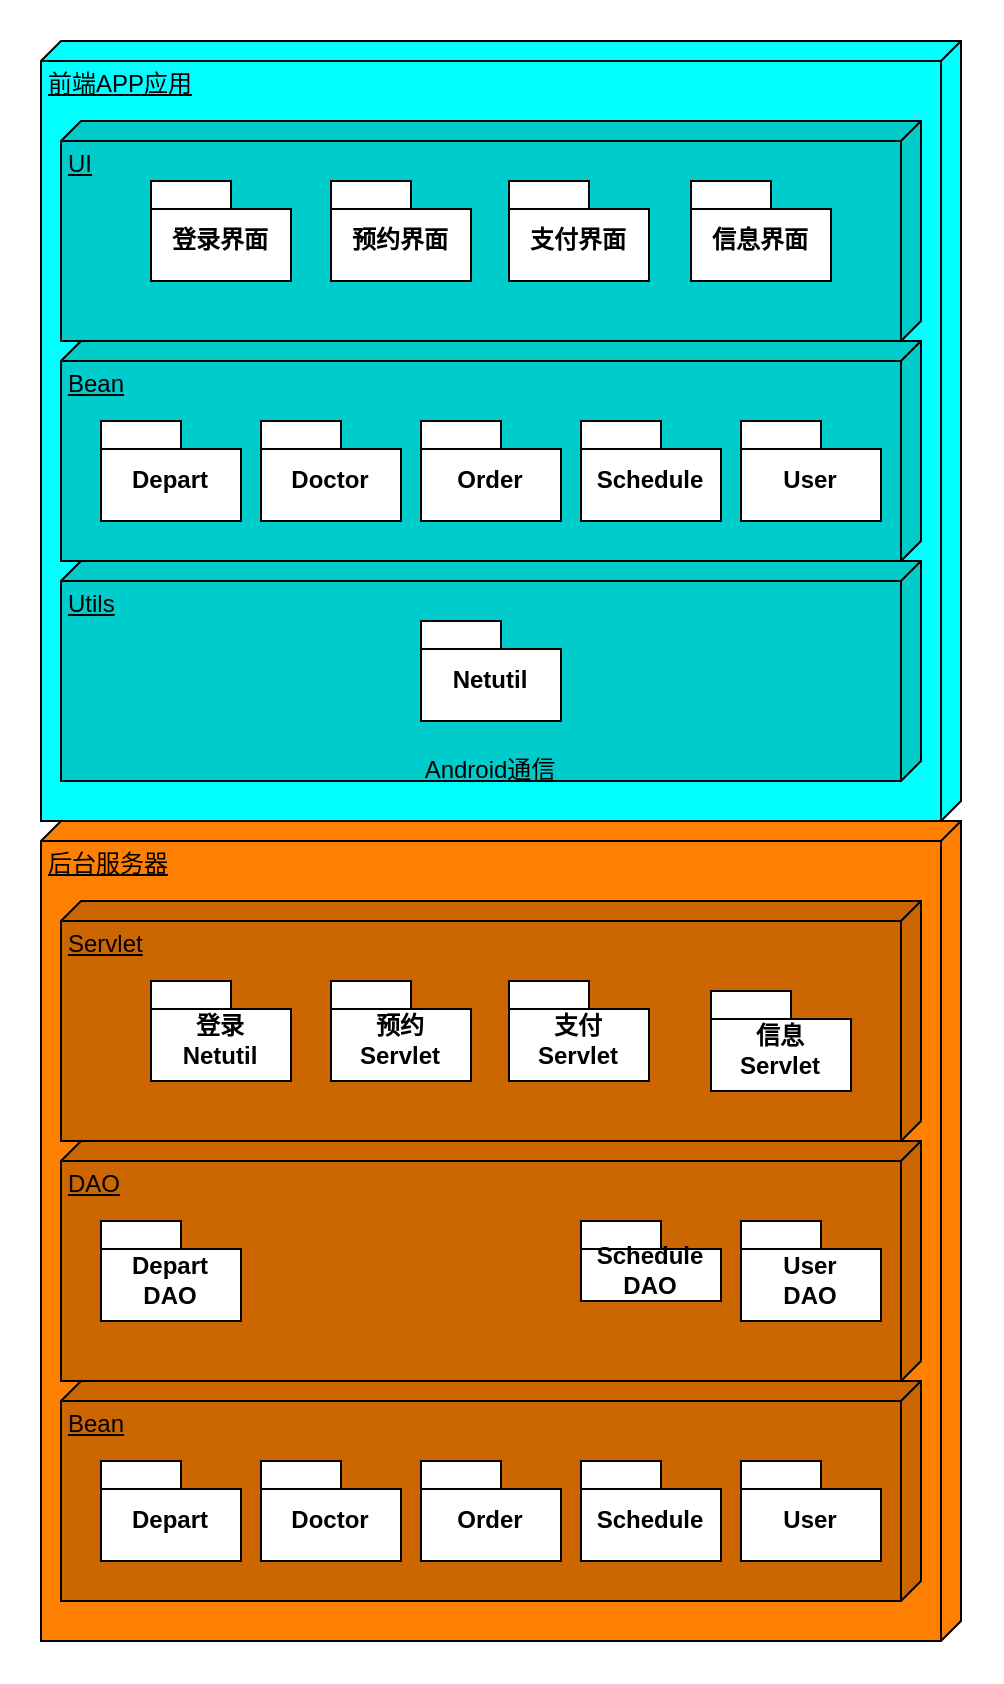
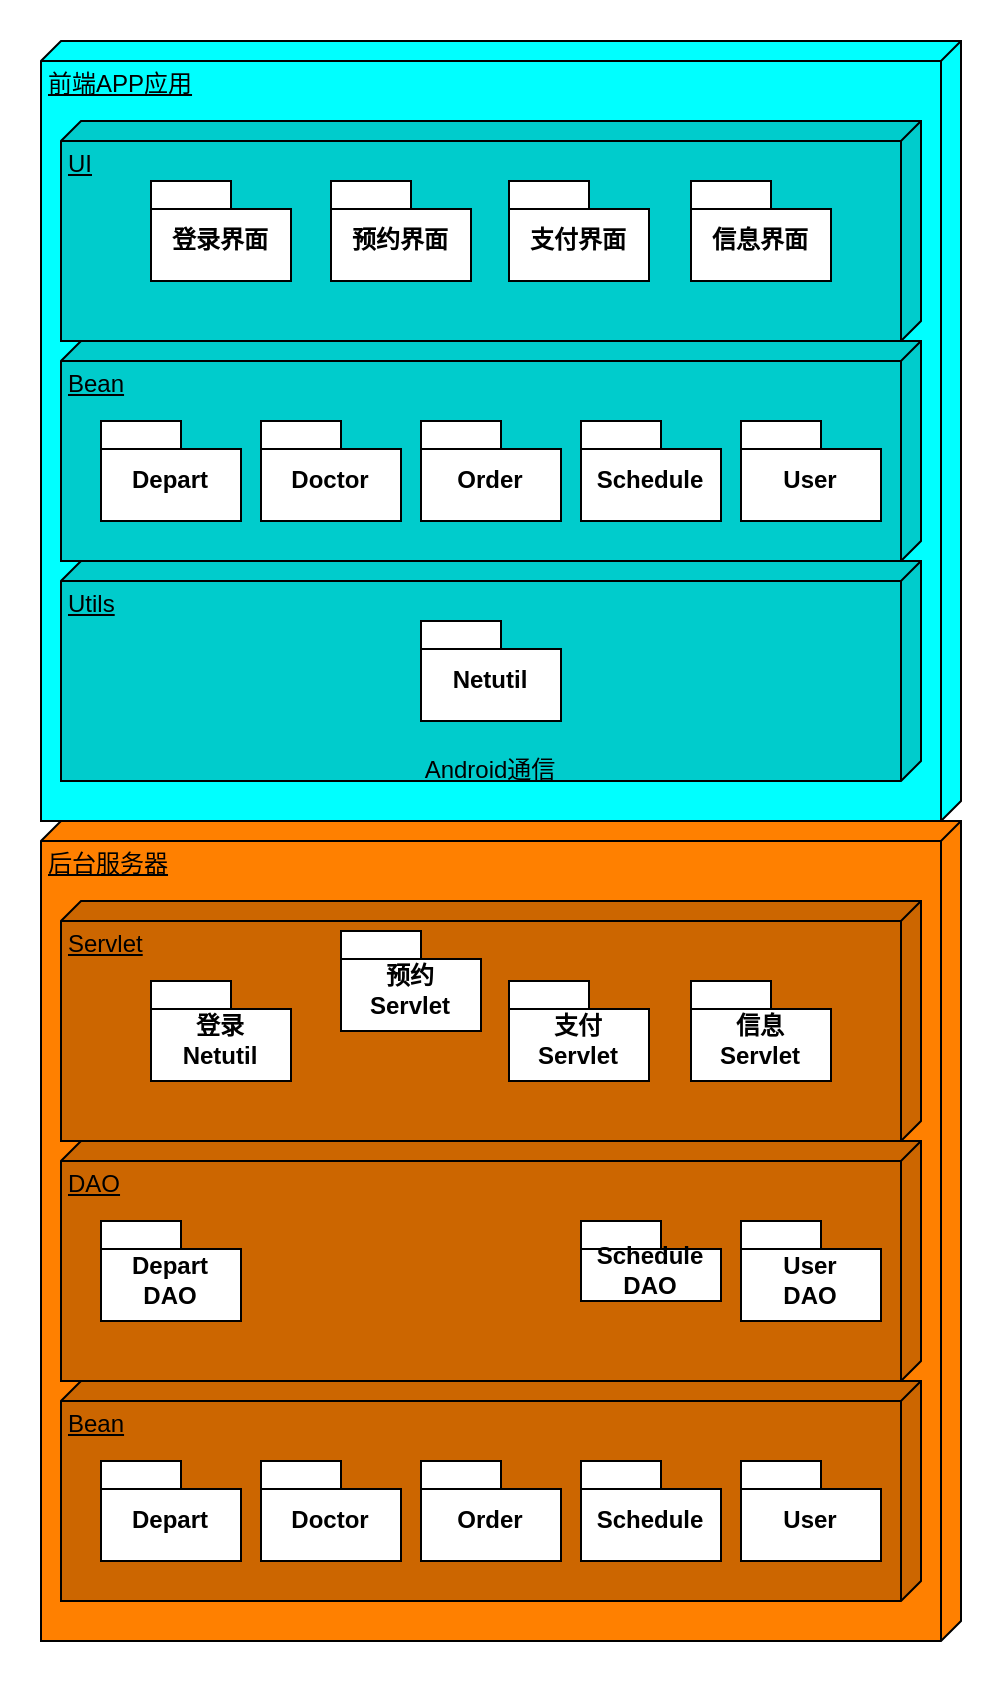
node "预约 Servlet": moved (401, 1031) -> (411, 981)
node "信息 Servlet": moved (781, 1041) -> (761, 1031)
